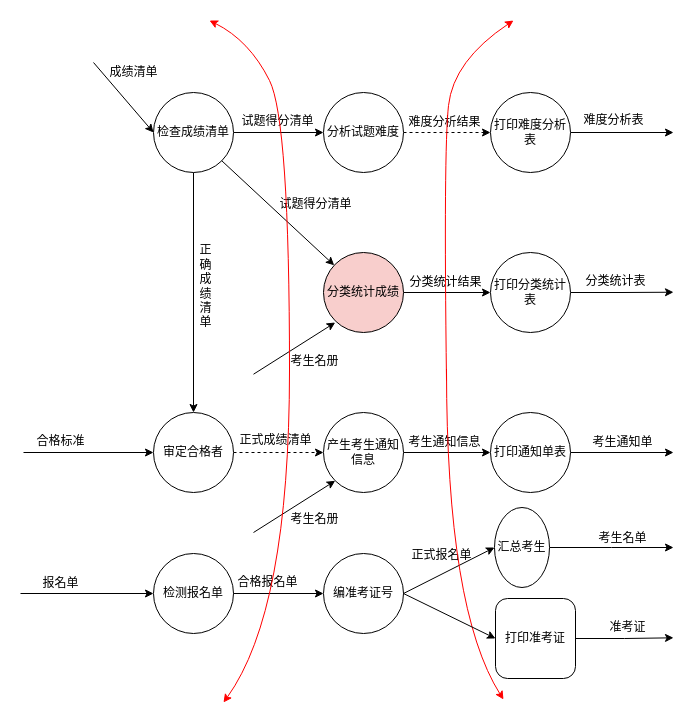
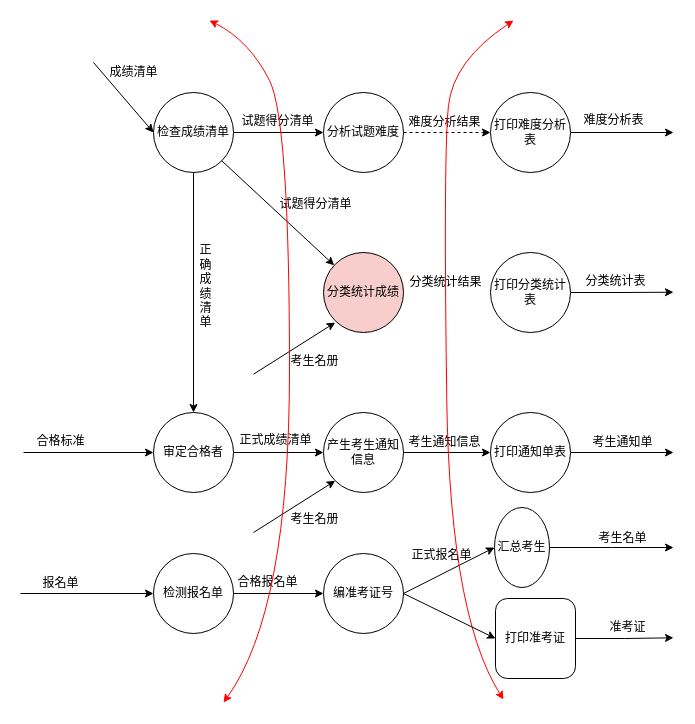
edge "分类统计成绩" -> "打印分类统计表": removed
edge "审定合格者" -> "产生考生通知信息": style dashed -> solid
